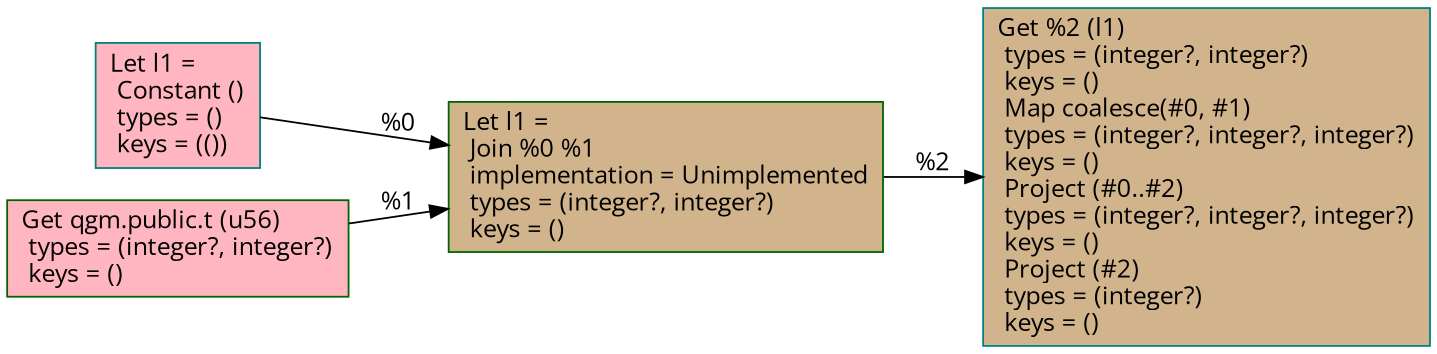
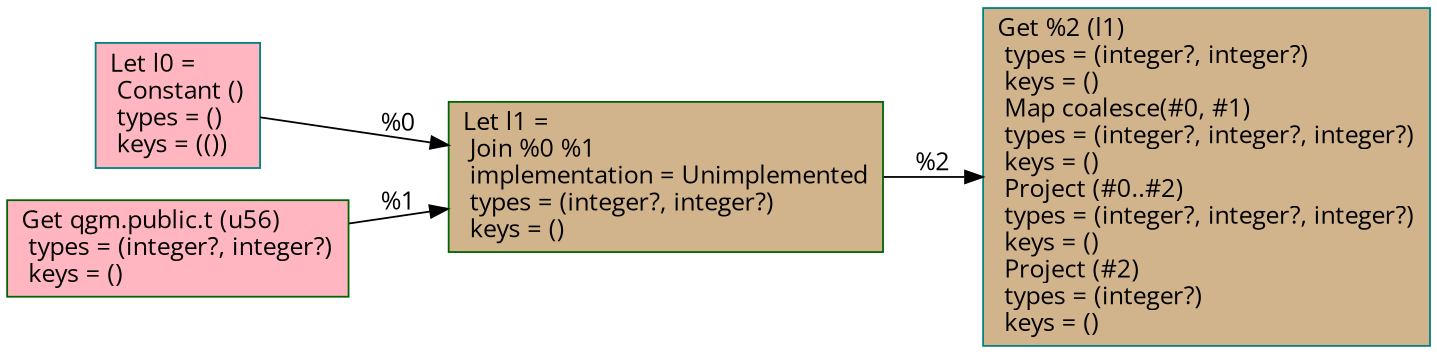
node "Let l1 = Constant () types = () keys = (())": label "Let l1 = Constant () types = () keys = (())" -> "Let l0 = Constant () types = () keys = (())"
